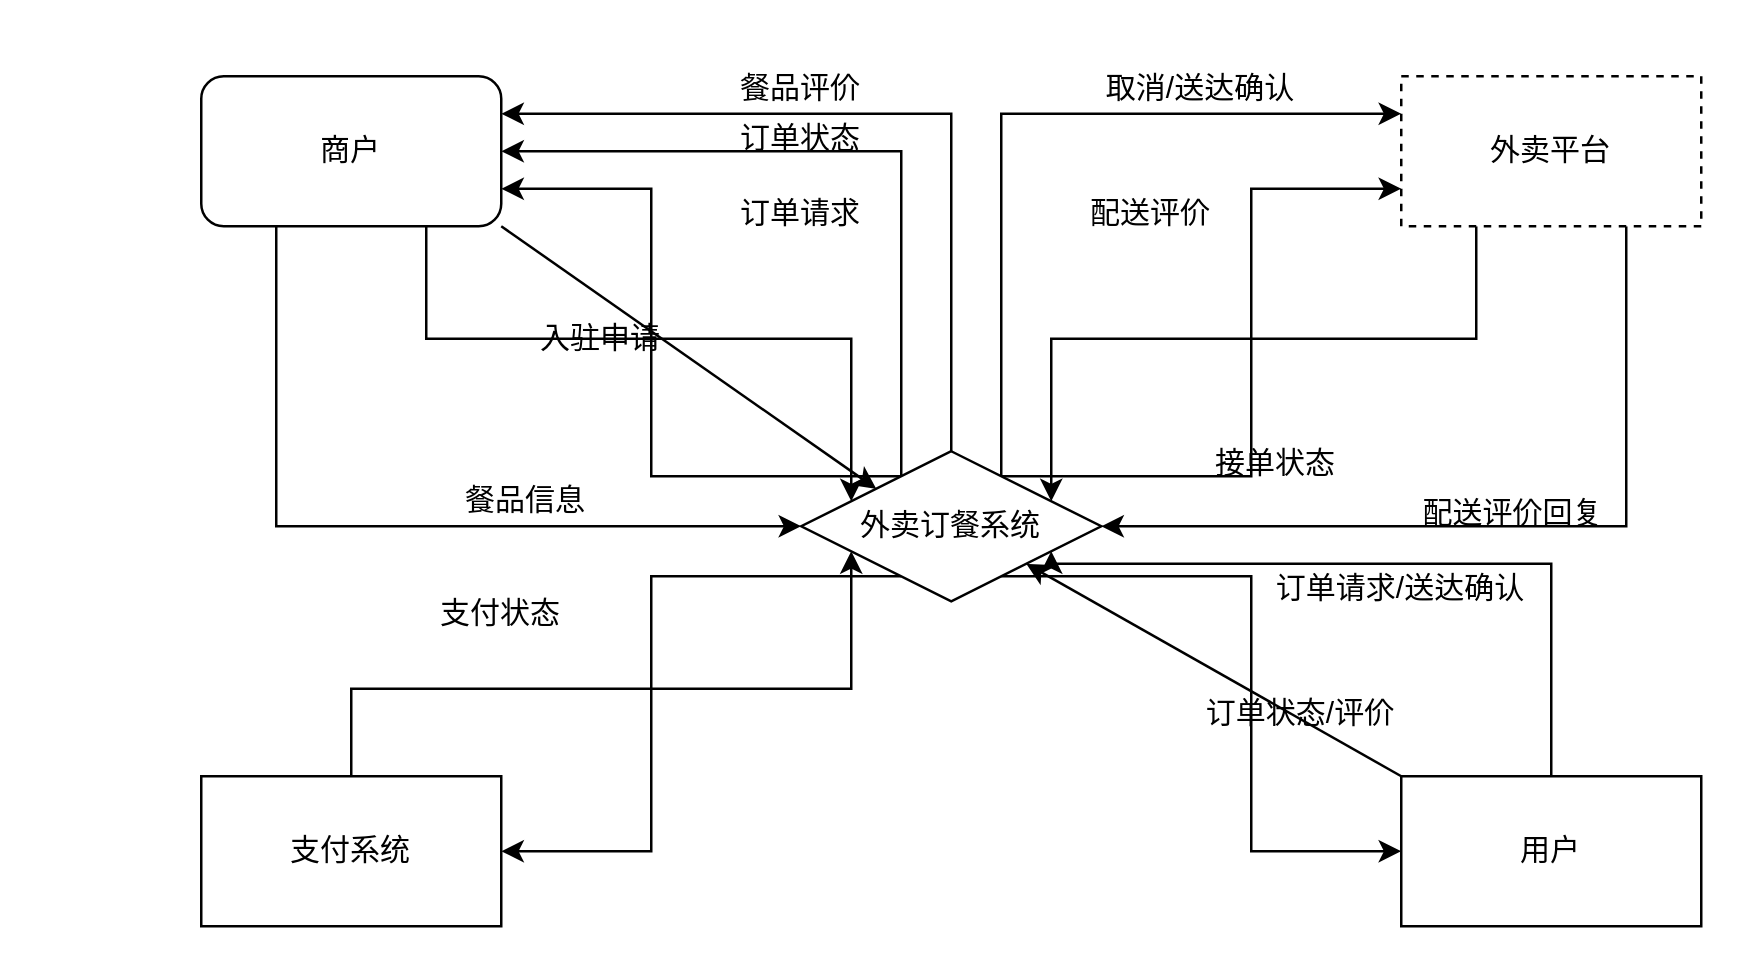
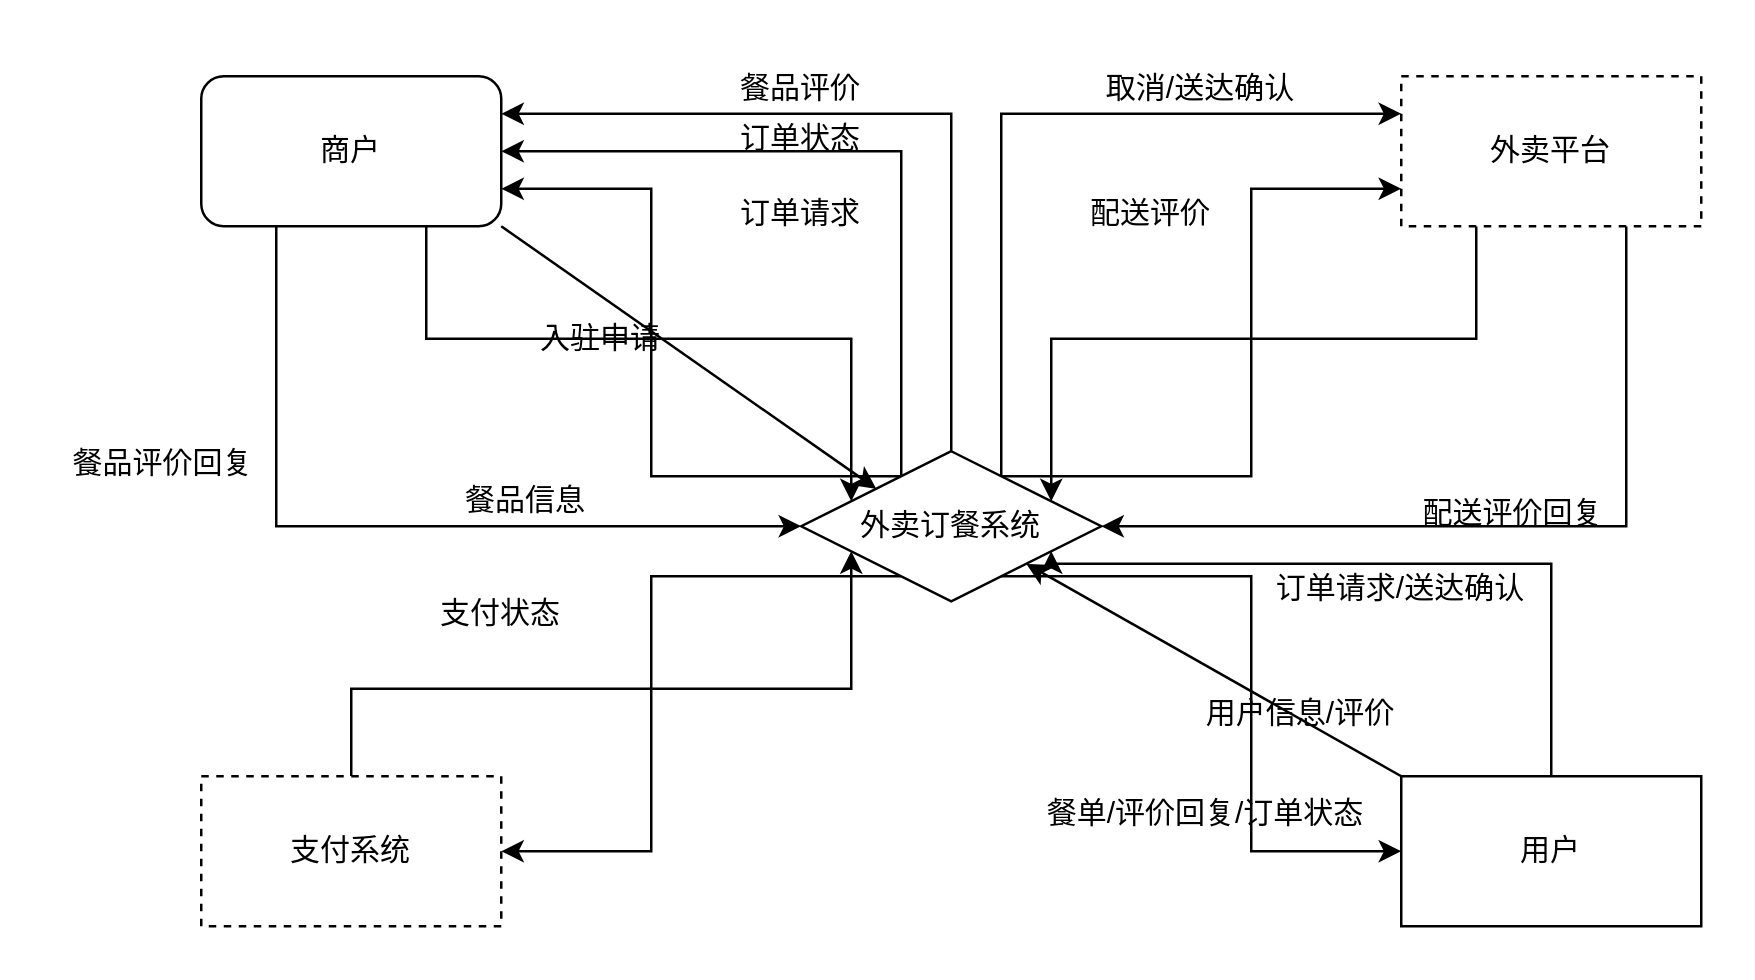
node "餐品评价回复": added
node "接单状态": removed
node "订单状态/评价": label "订单状态/评价" -> "用户信息/评价"
node "餐单/评价回复/订单状态": added
node "支付系统": style solid -> dashed
